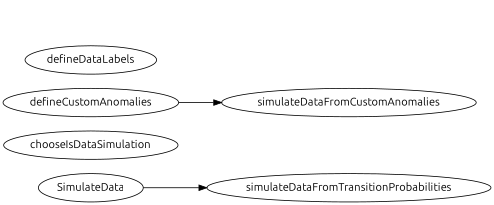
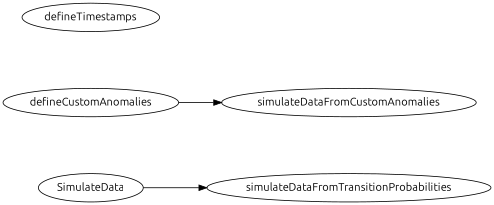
node "defineTimestamps": added
node "defineDataLabels": removed
node "chooseIsDataSimulation": removed
